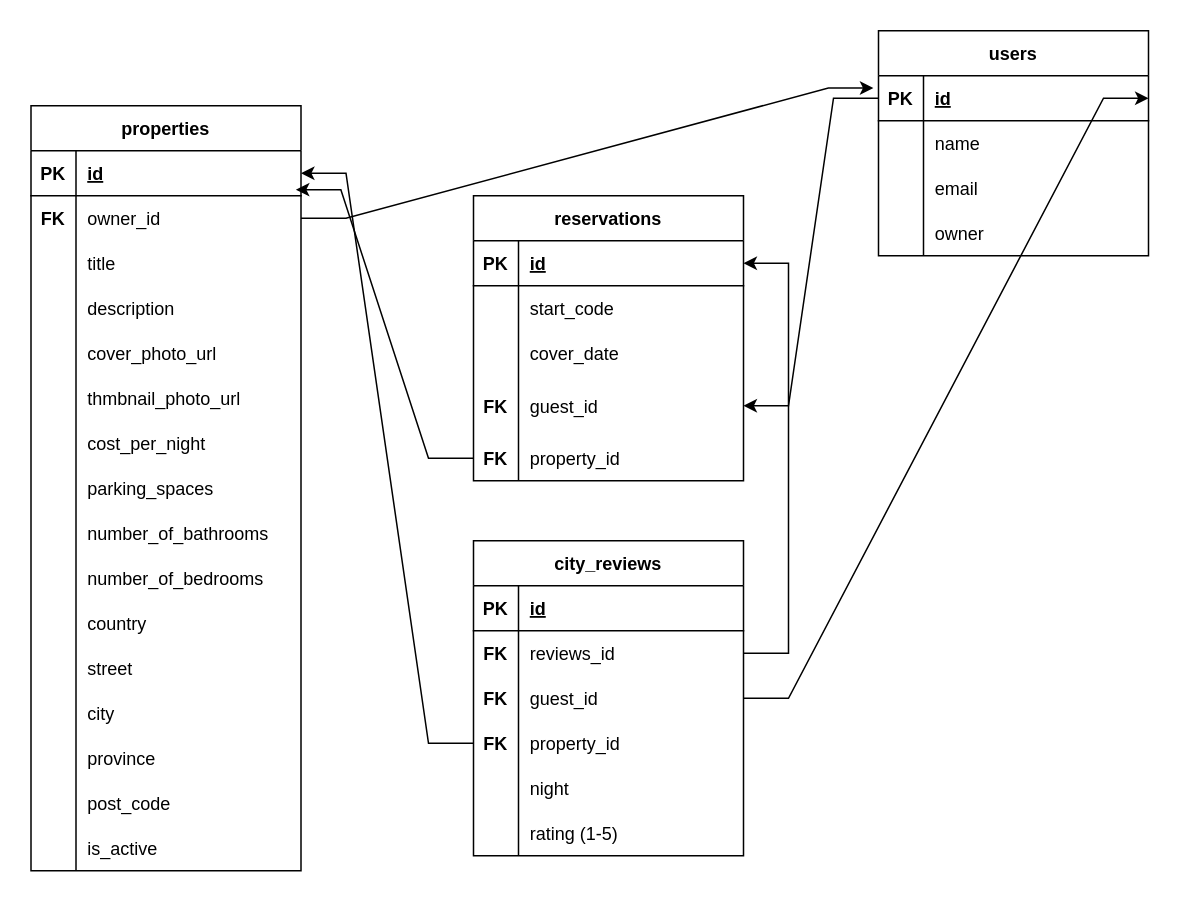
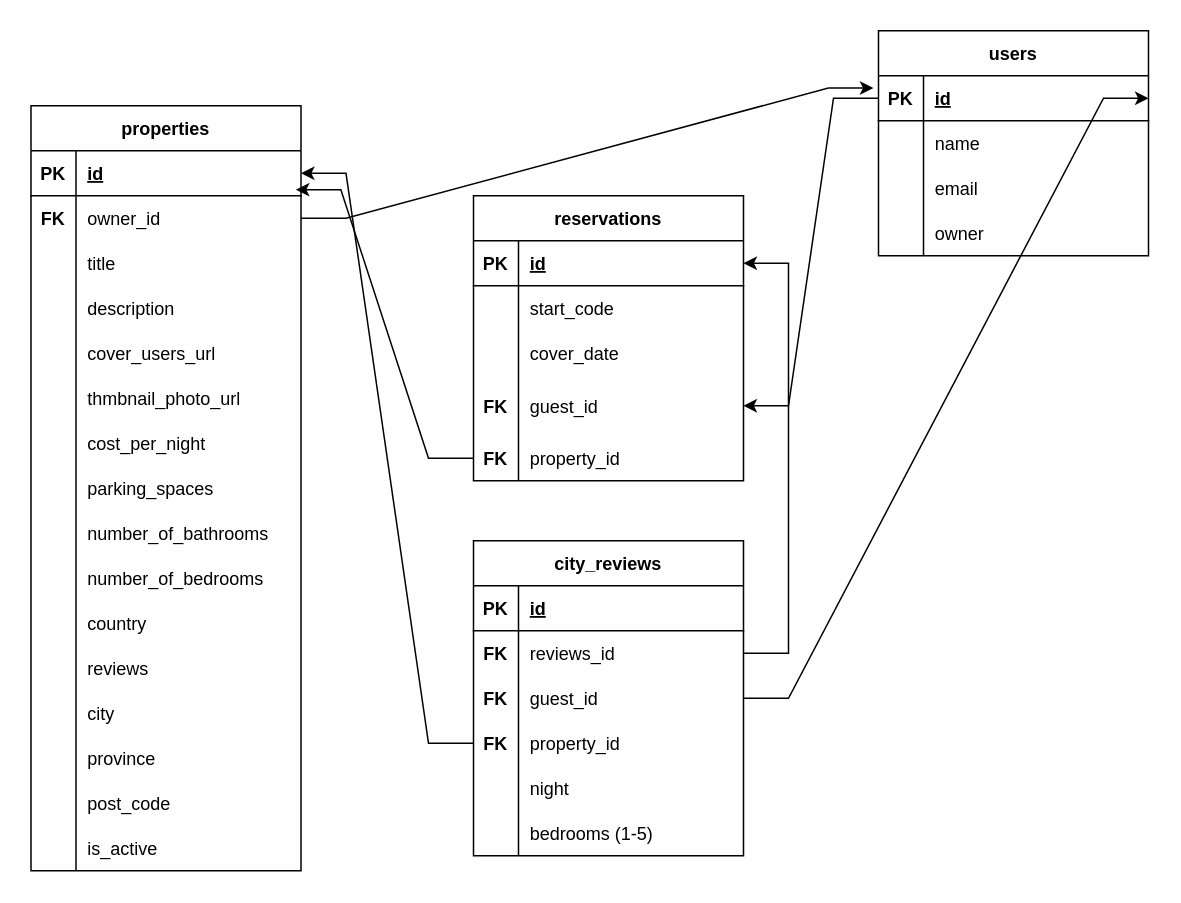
node "cover_photo_url": label "cover_photo_url" -> "cover_users_url"
node "street": label "street" -> "reviews"
node "rating (1-5)": label "rating (1-5)" -> "bedrooms (1-5)"
